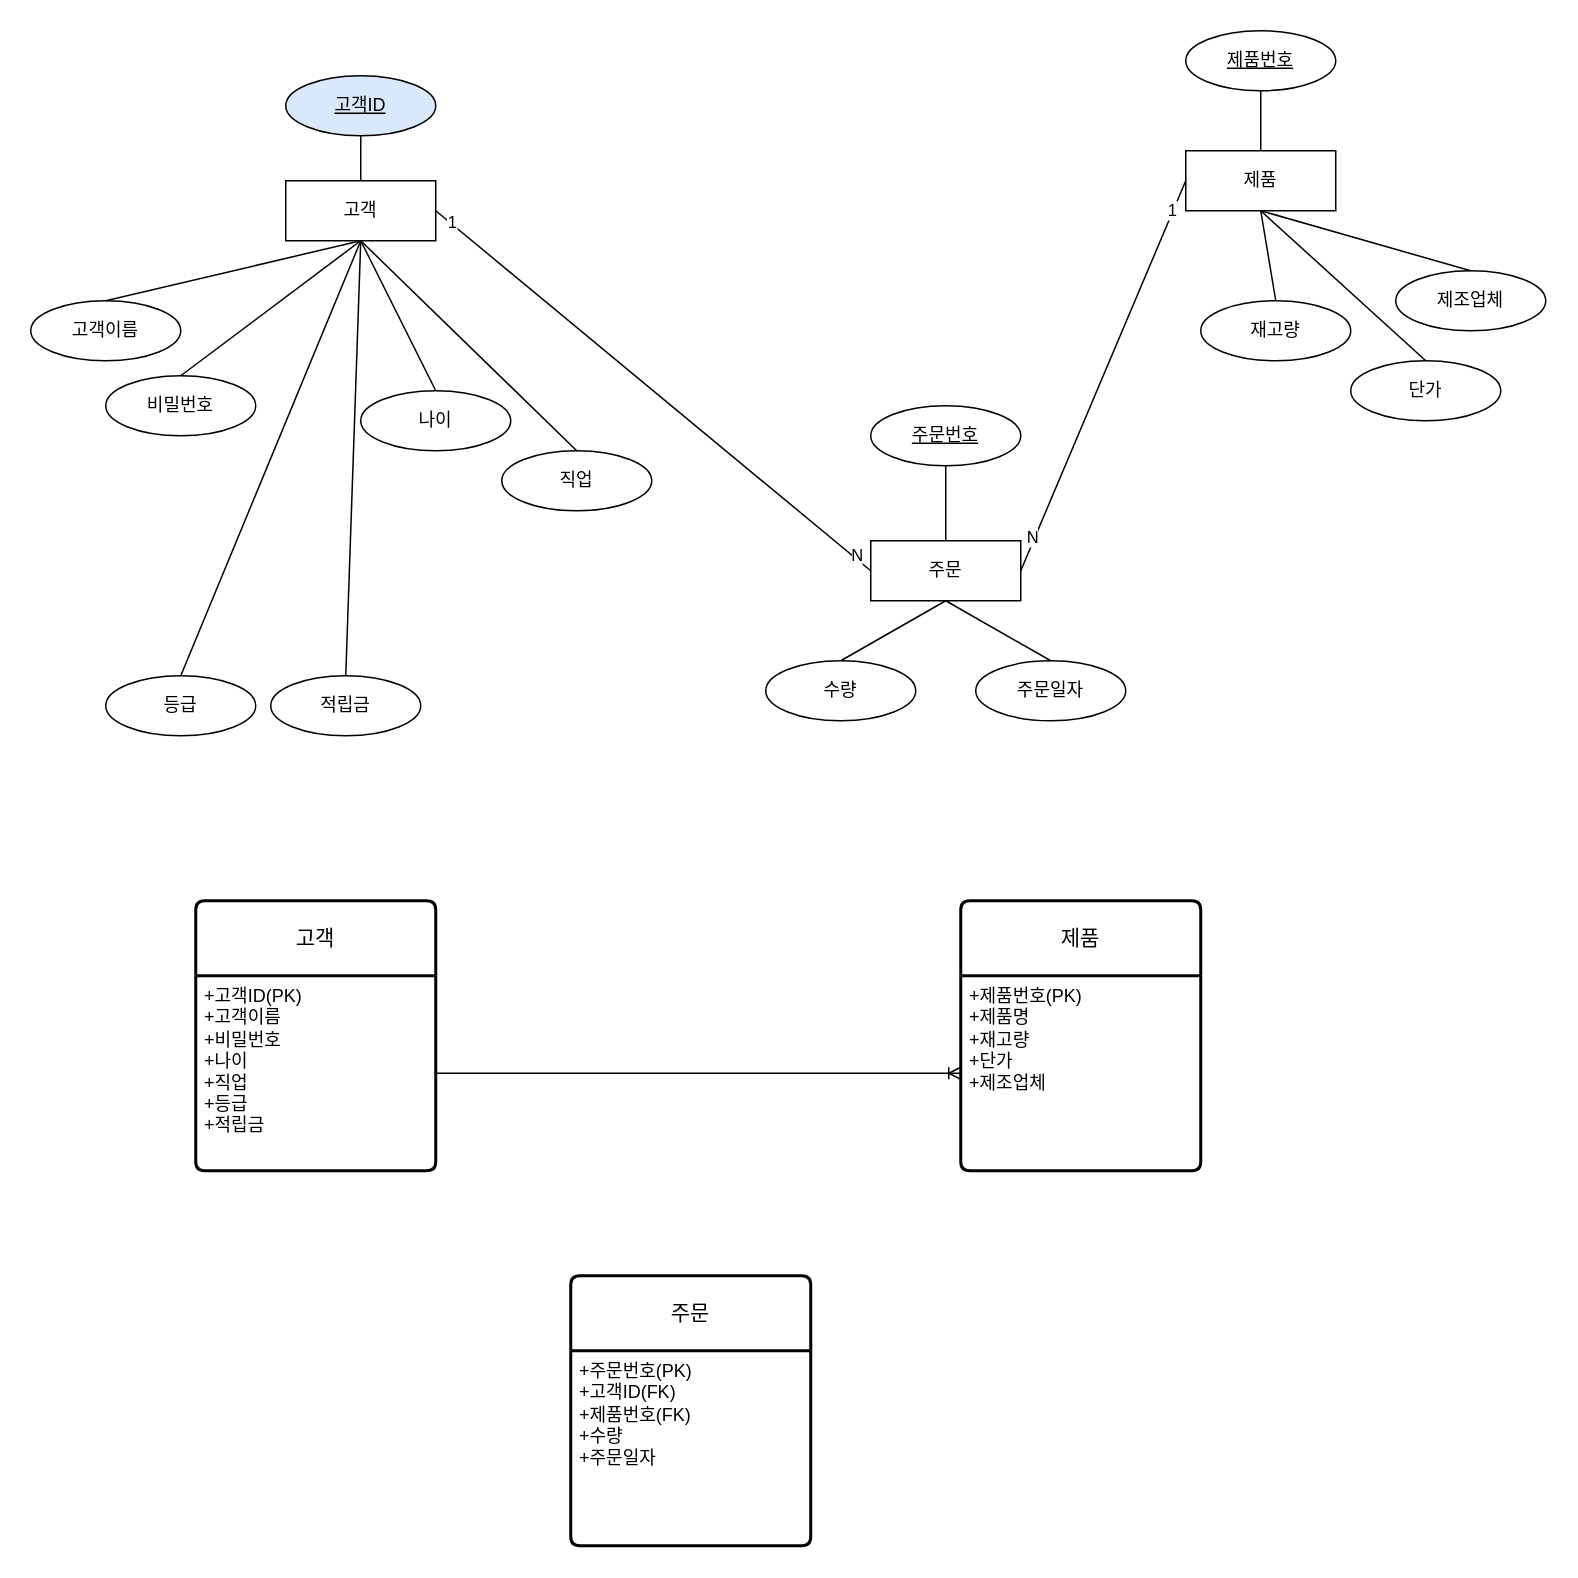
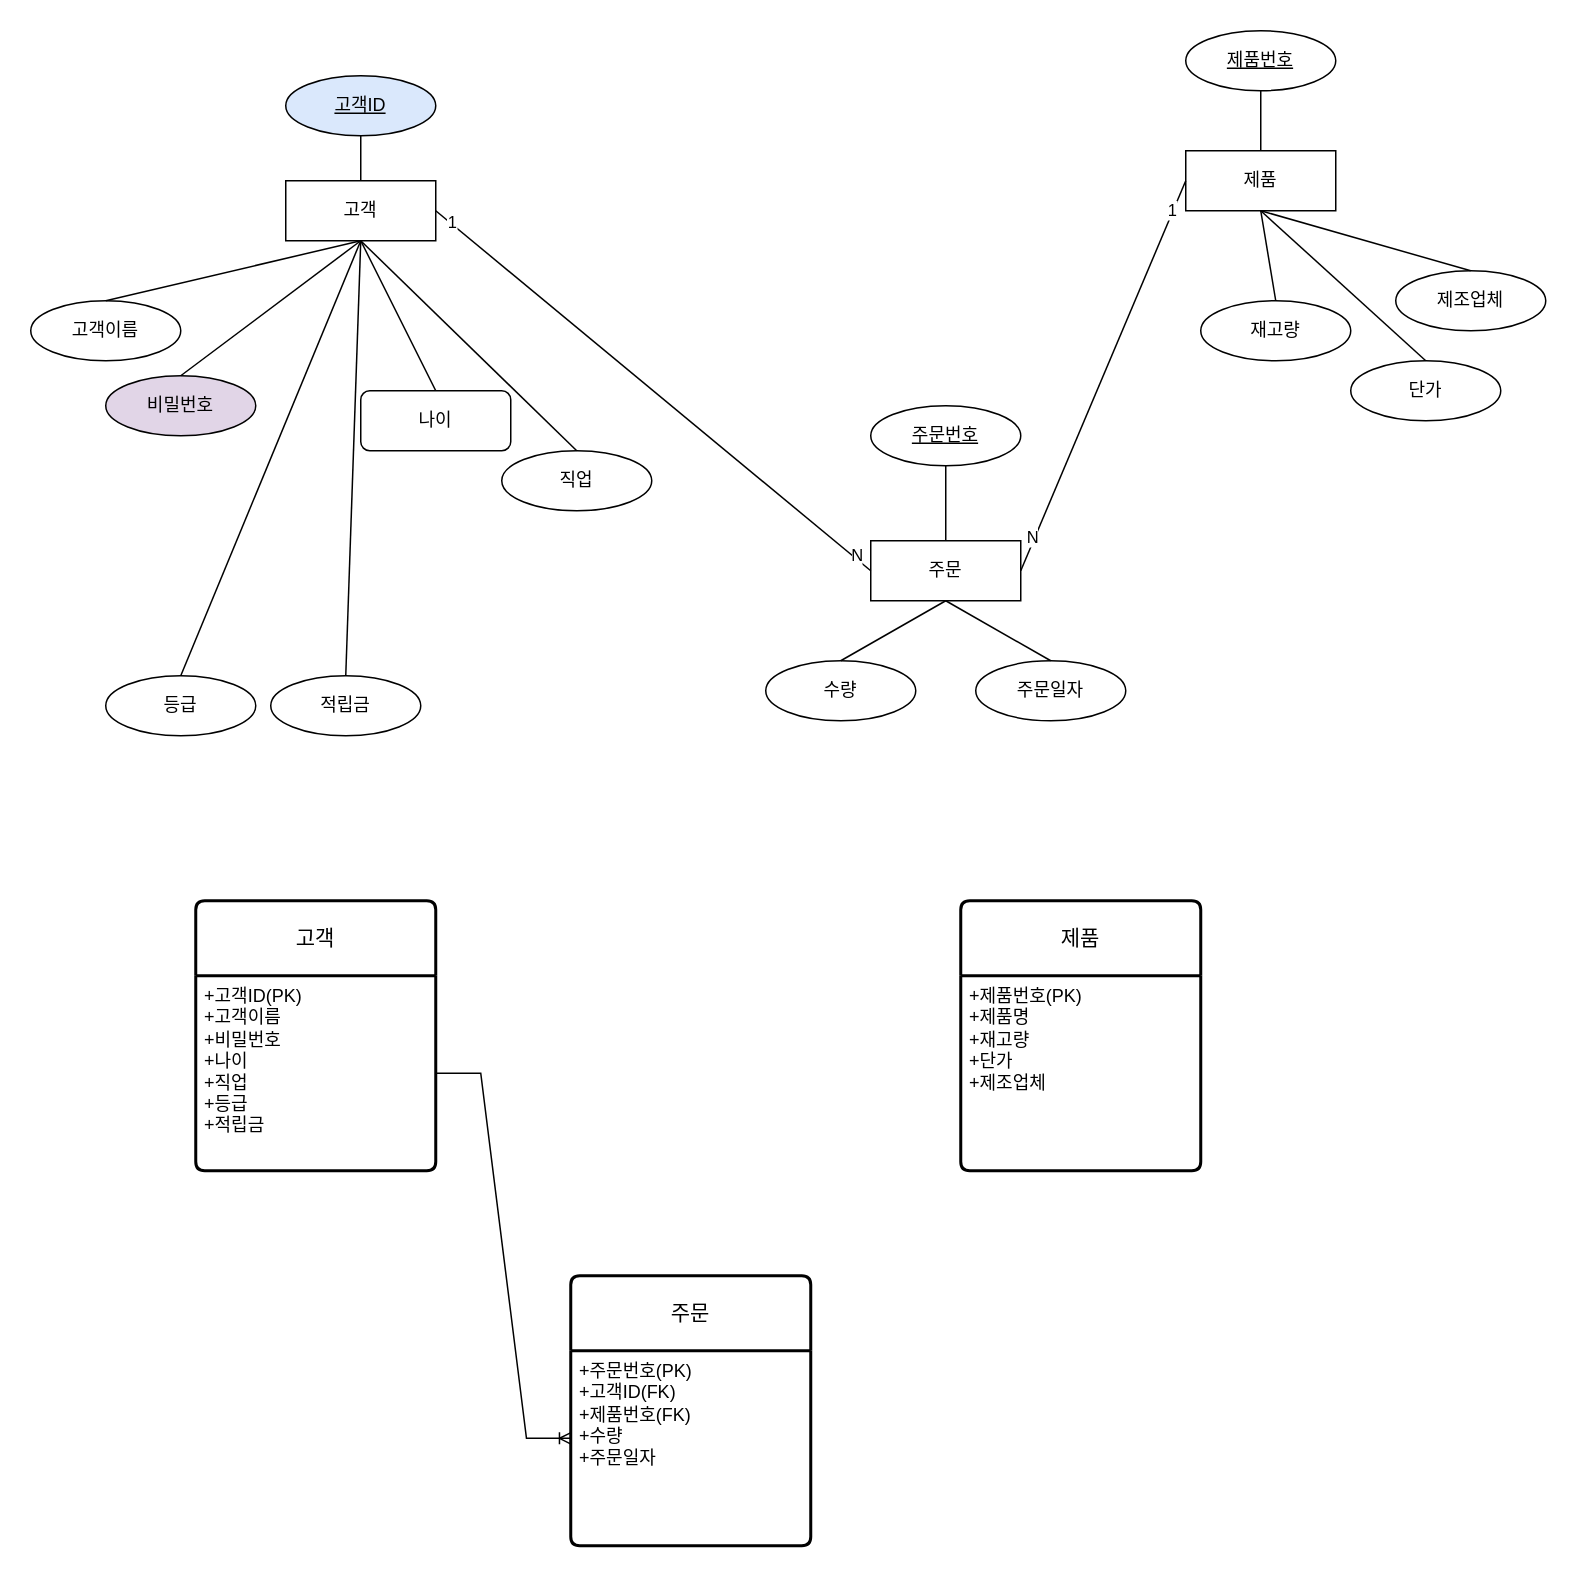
node "비밀번호": fillcolor #ffffff -> #e1d5e7
node "나이": shape ellipse -> rounded rectangle
edge "+고객ID(PK) +고객이름 +비밀번호 +나이 +직업 +등급 +적립금" -> "+제품번호(PK) +제품명 +재고량 +단가 +제조업체": now "+고객ID(PK) +고객이름 +비밀번호 +나이 +직업 +등급 +적립금" -> "+주문번호(PK) +고객ID(FK) +제품번호(FK) +수량 +주문일자"
